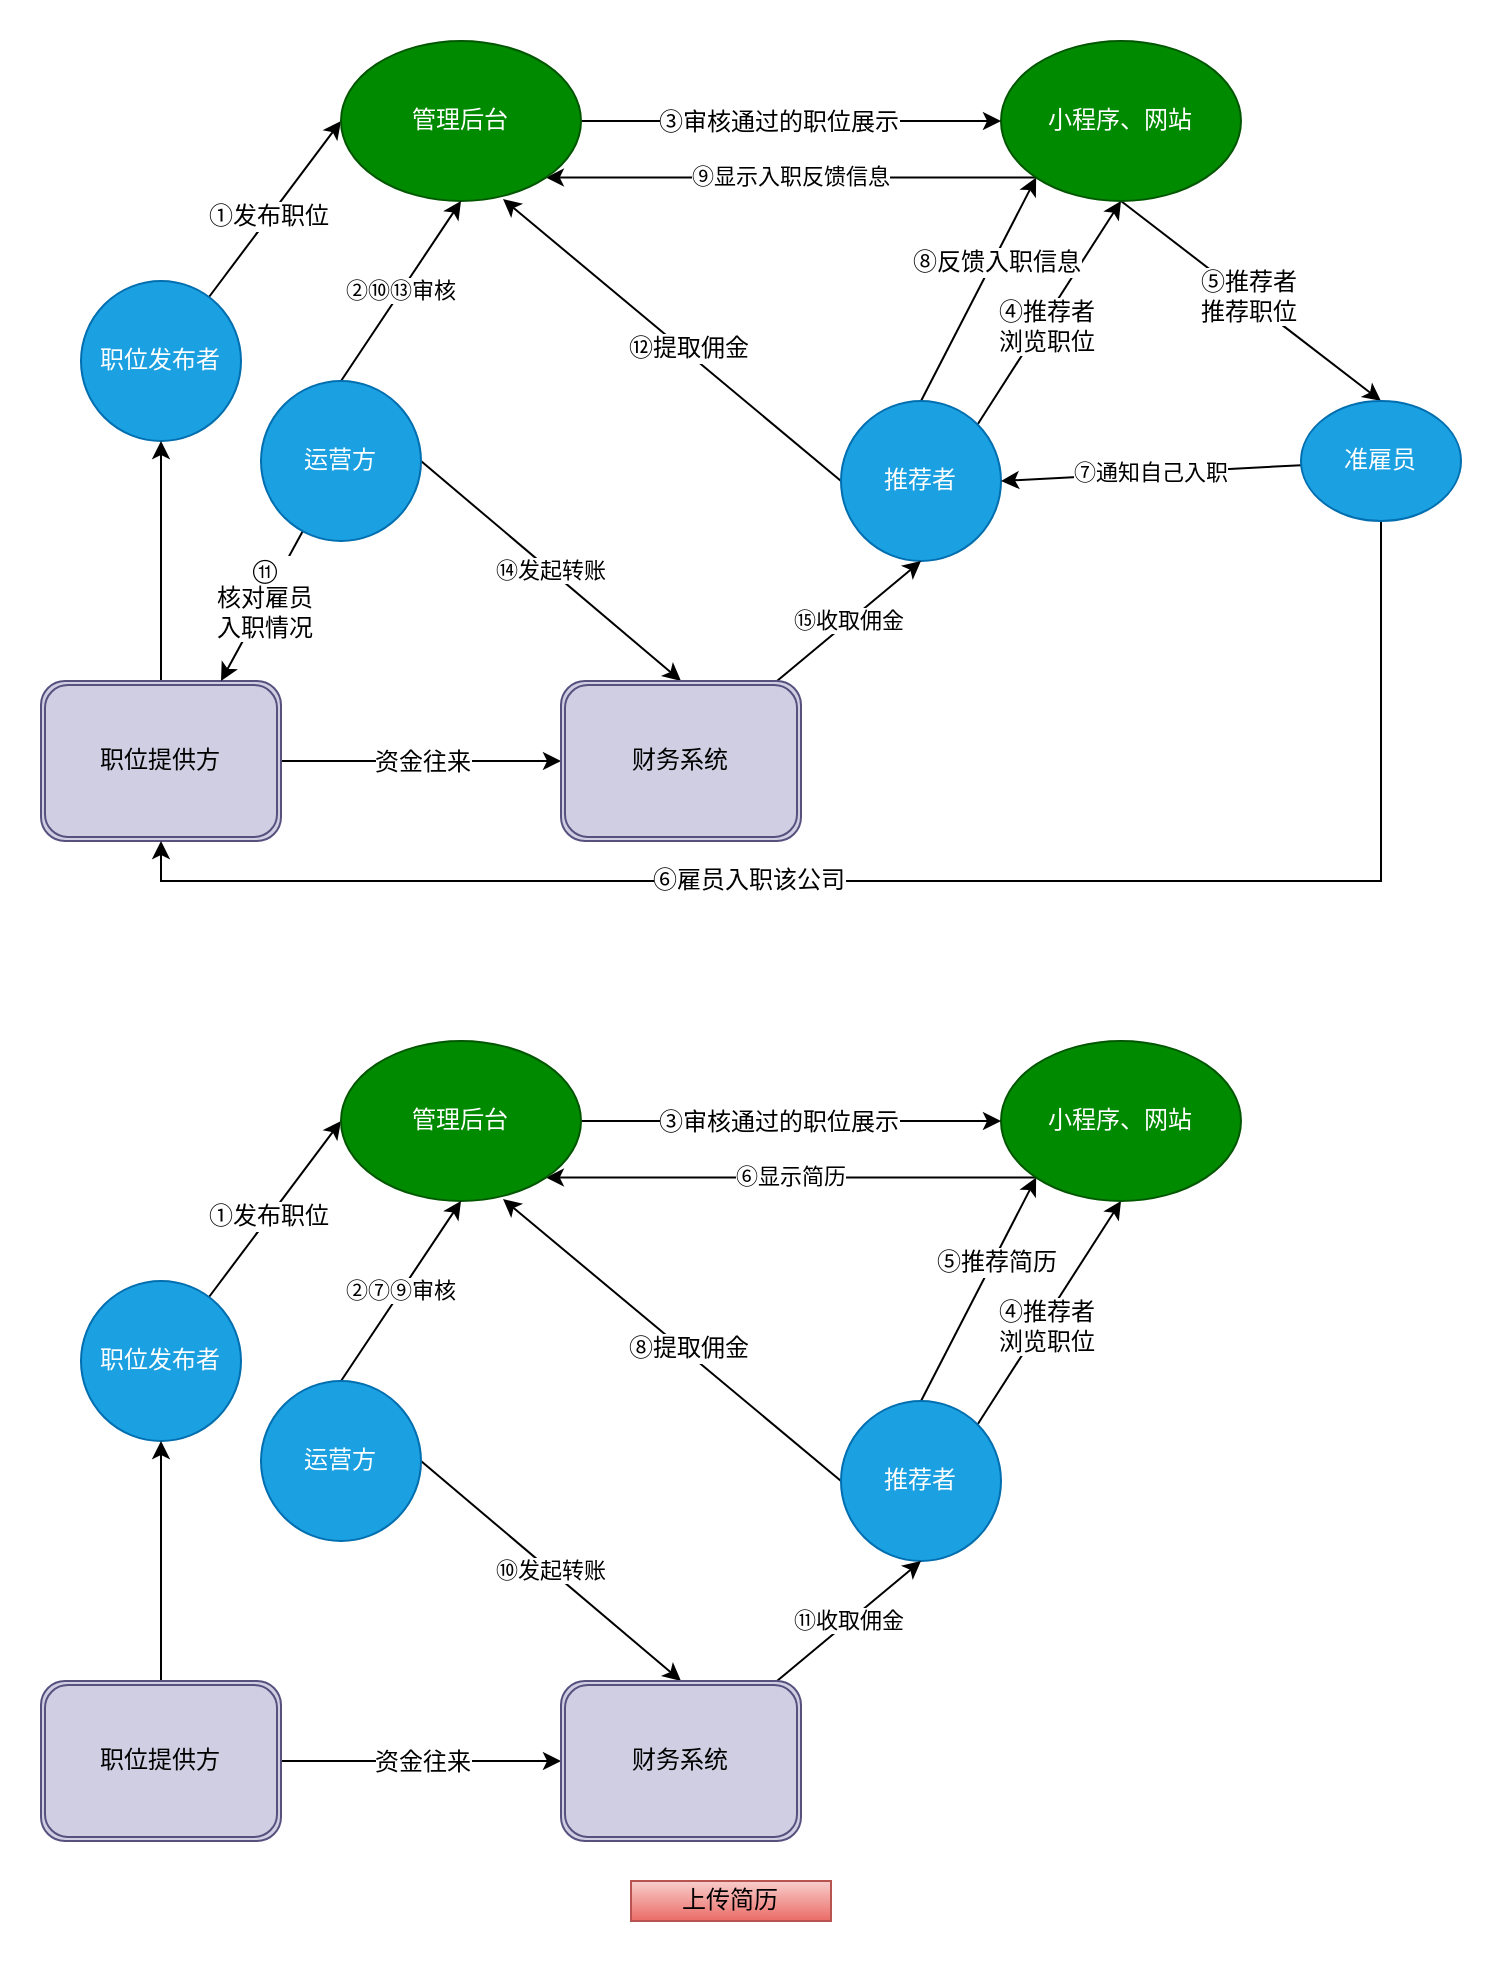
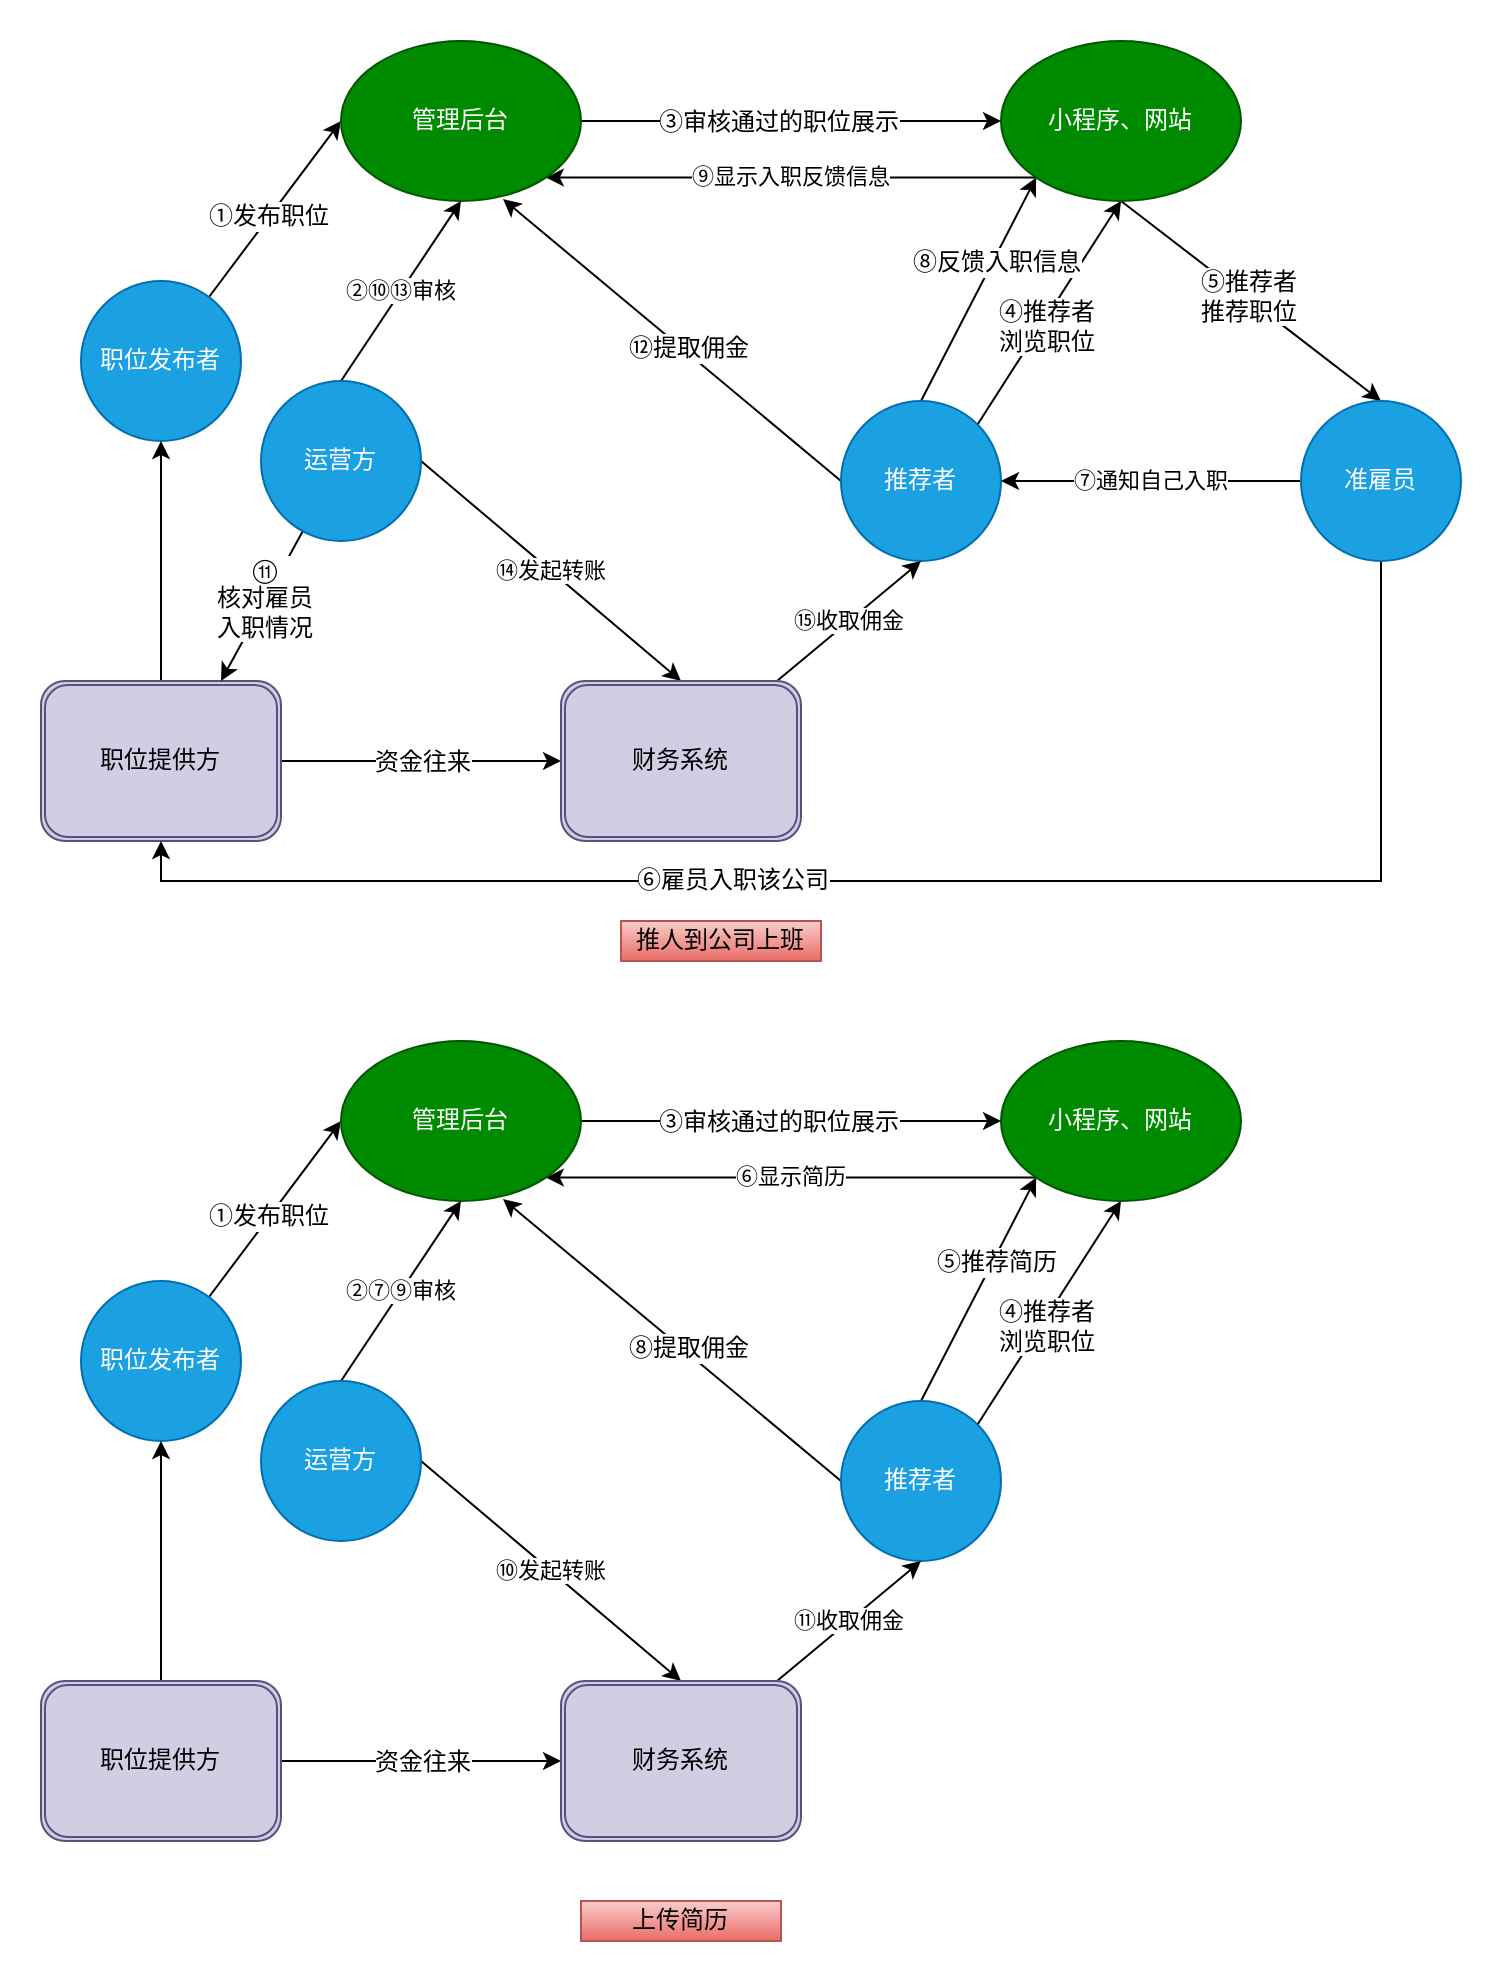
node "准雇员": size 160x120 -> 160x160
node "推人到公司上班": added
node "上传简历": moved (731, 1901) -> (681, 1921)
